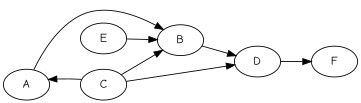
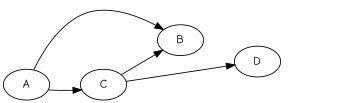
node "E": removed
edge "B" -> "D": removed
node "F": removed
edge "C" -> "A": reversed
